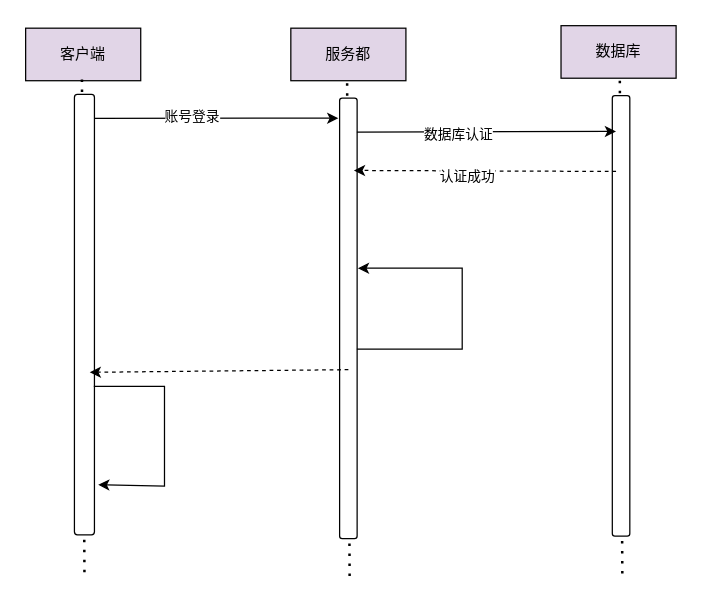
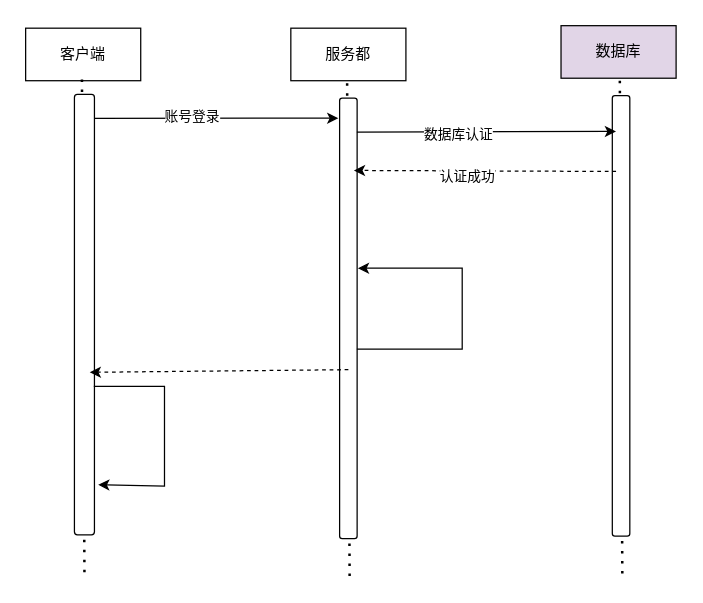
node "客户端": fillcolor #e1d5e7 -> #ffffff
node "服务都": fillcolor #e1d5e7 -> #ffffff
